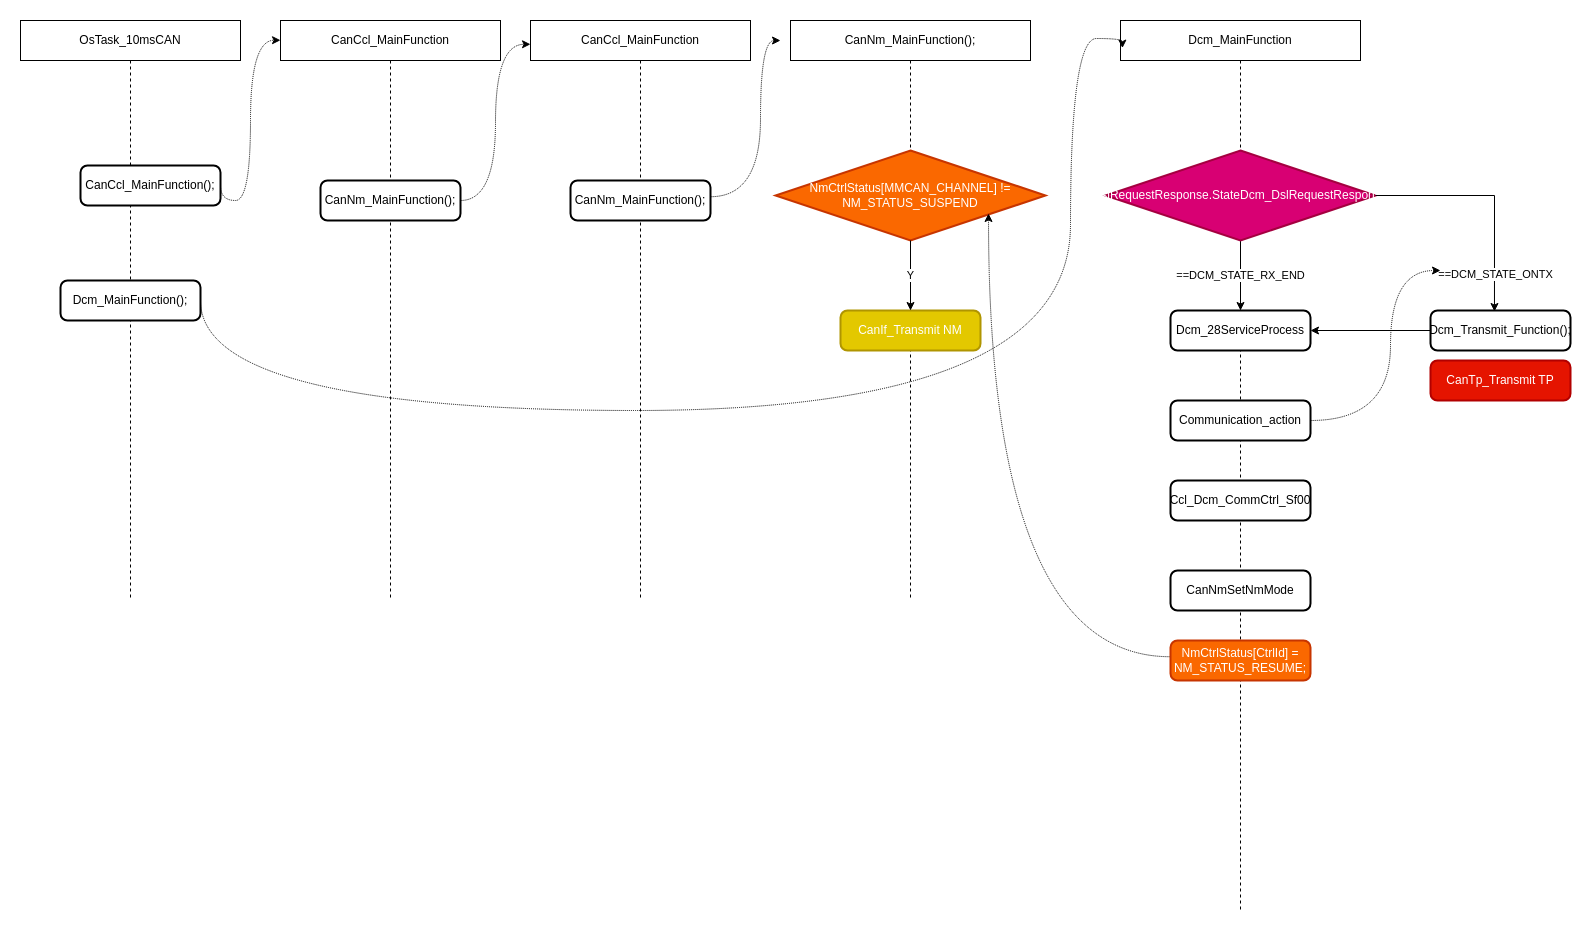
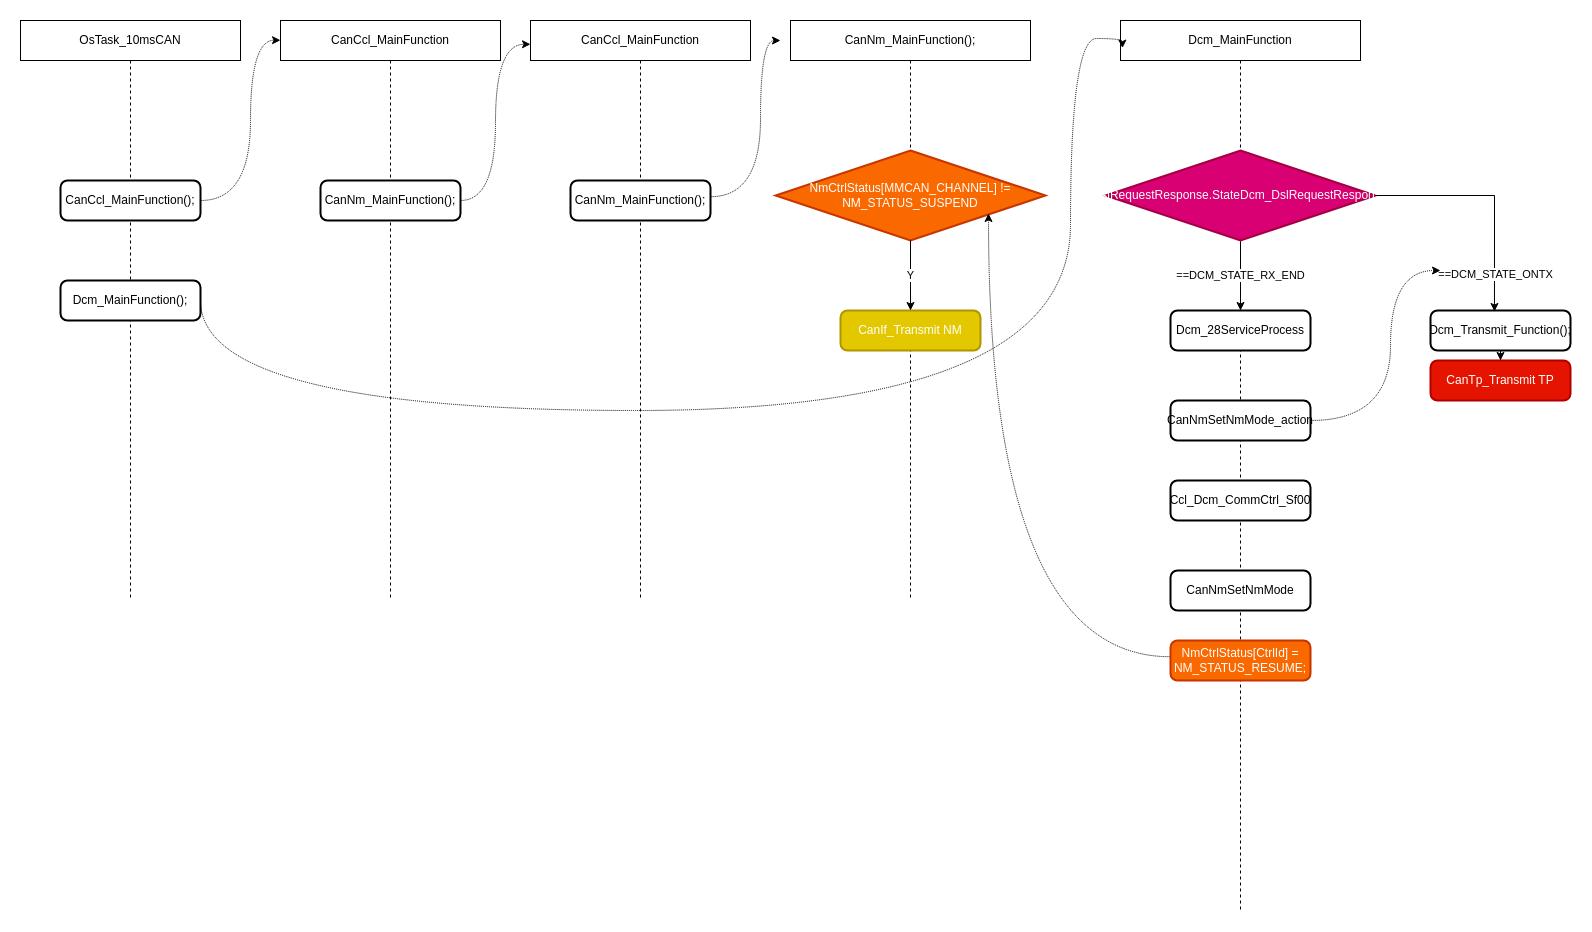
node "CanCcl_MainFunction();": moved (151, 186) -> (131, 201)
edge "Dcm_Transmit_Function();" -> "Dcm_28ServiceProcess": now "Dcm_Transmit_Function();" -> "CanTp_Transmit TP"
node "Communication_action": label "Communication_action" -> "CanNmSetNmMode_action"
